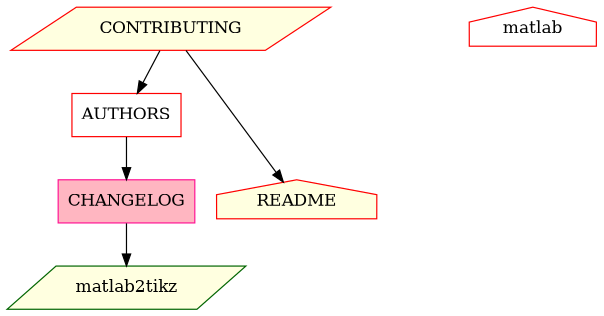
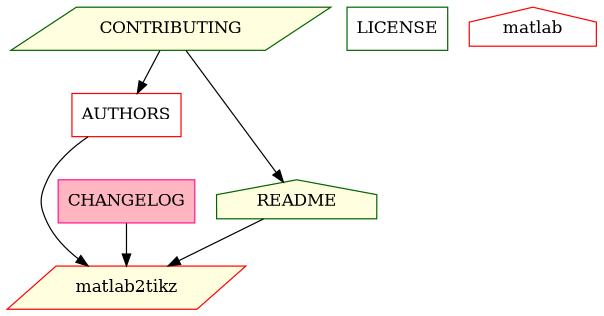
node "CONTRIBUTING": color red -> darkgreen
node "LICENSE": added
edge "AUTHORS" -> "CHANGELOG": now "AUTHORS" -> "matlab2tikz"
node "README": color red -> darkgreen
edge "README" -> "matlab2tikz": added
node "matlab2tikz": color darkgreen -> red
